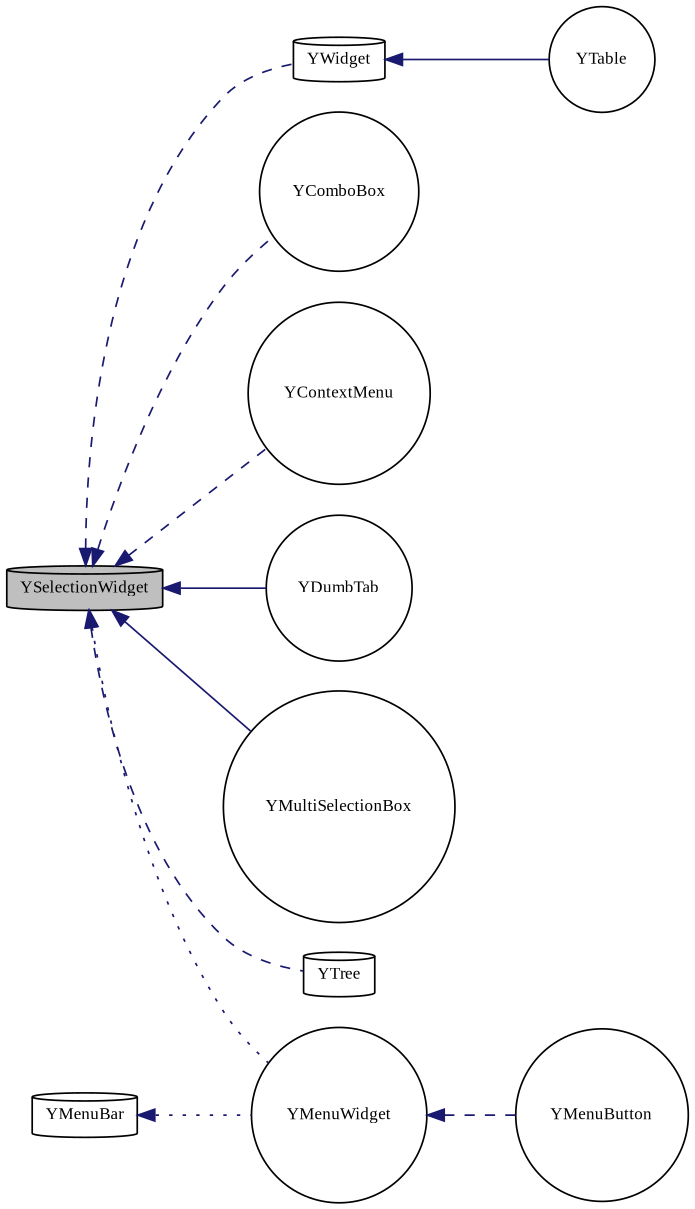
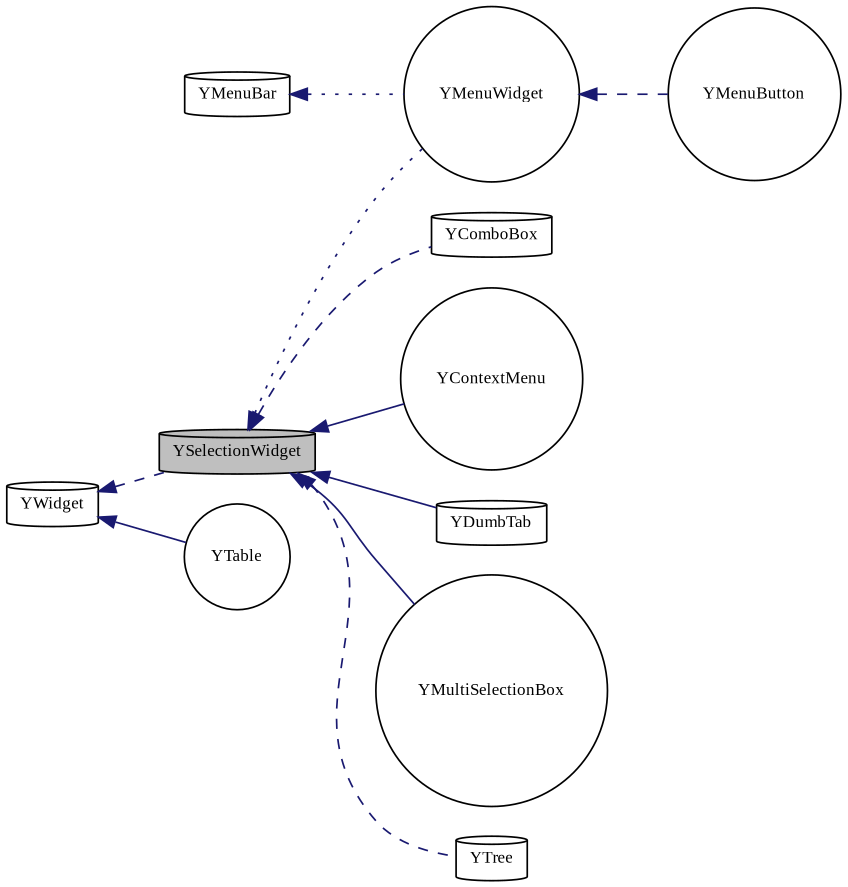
node "YComboBox": shape circle -> cylinder
edge "YWidget" -> "YSelectionWidget": reversed
edge "YContextMenu" -> "YSelectionWidget": style dashed -> solid
node "YDumbTab": shape circle -> cylinder
